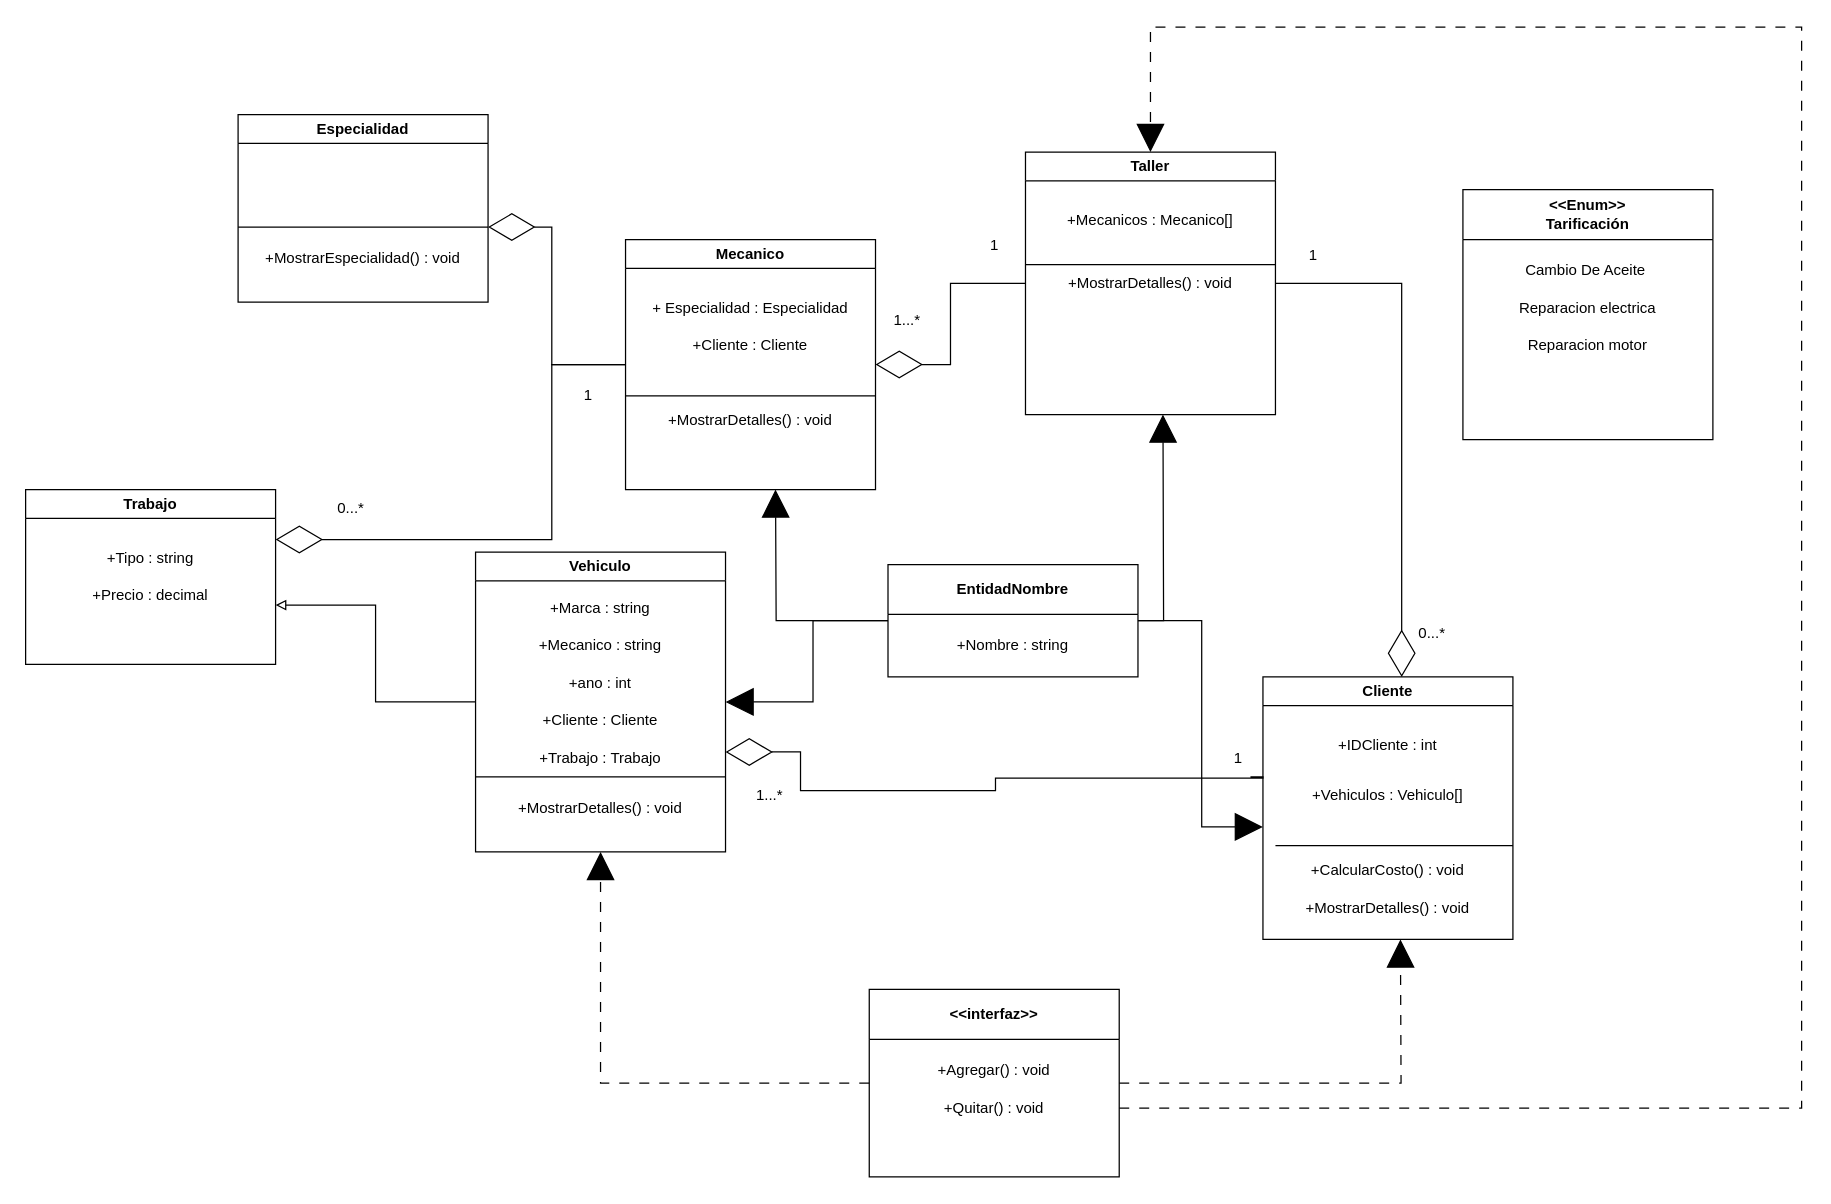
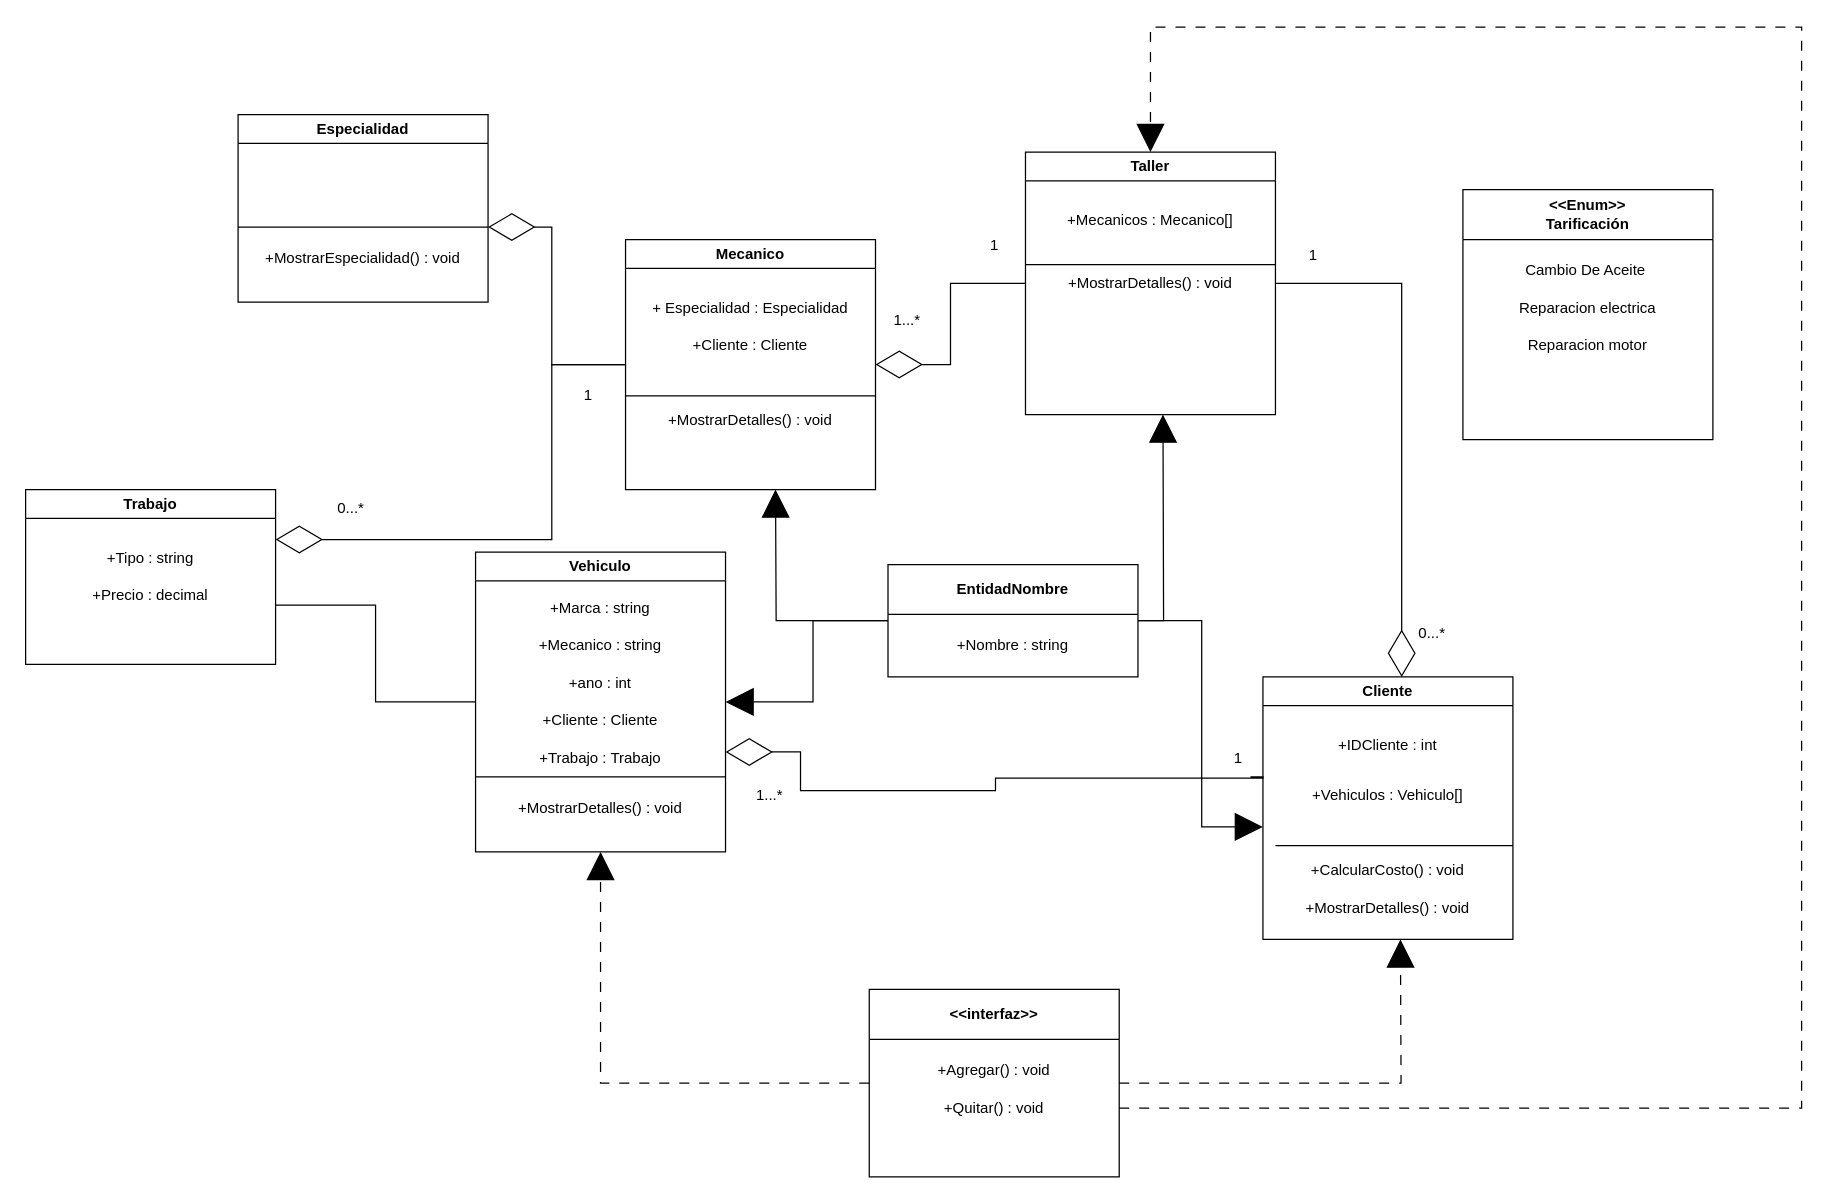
edge "Vehiculo" -> "+Precio : decimal": arrowhead block -> none
